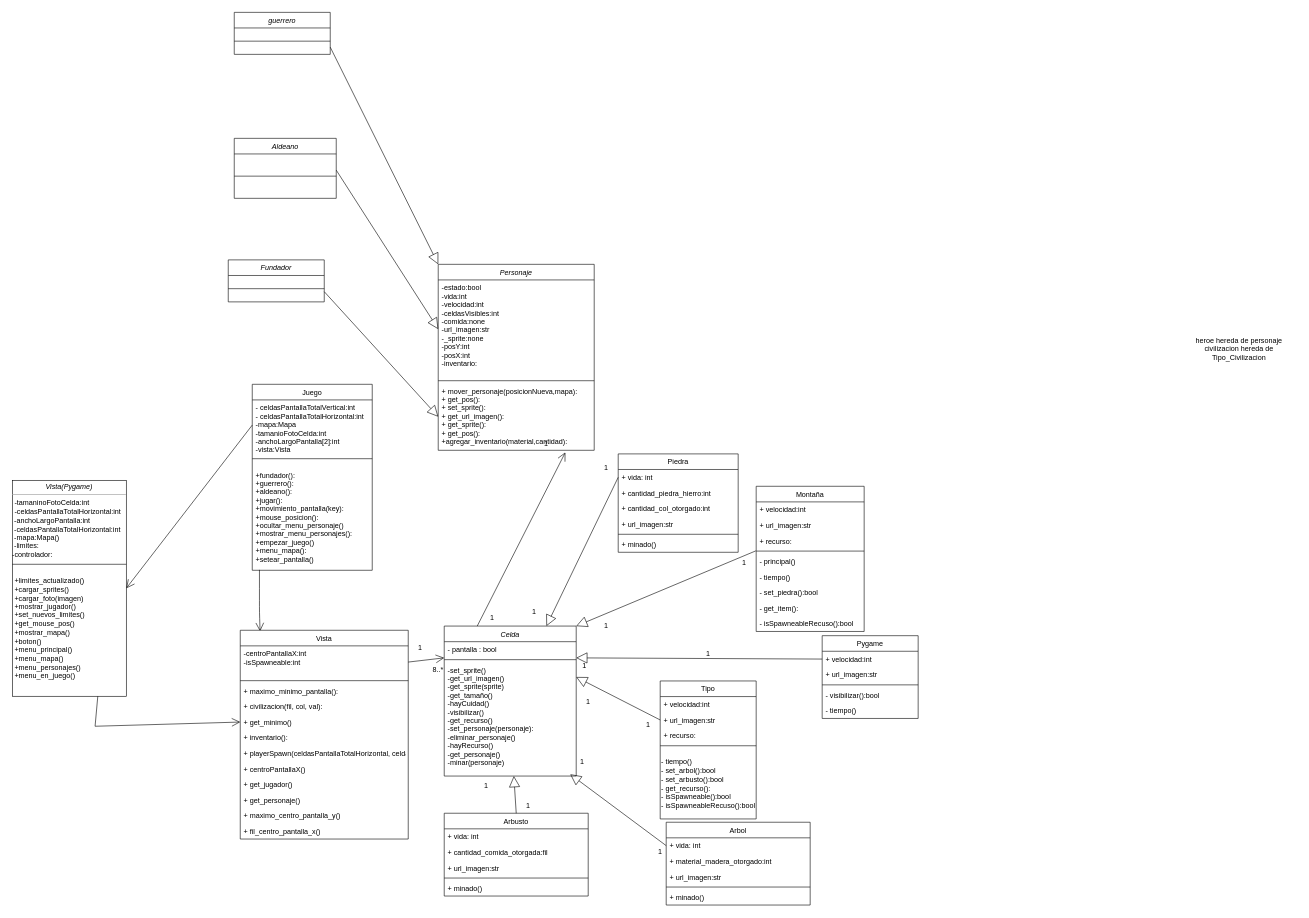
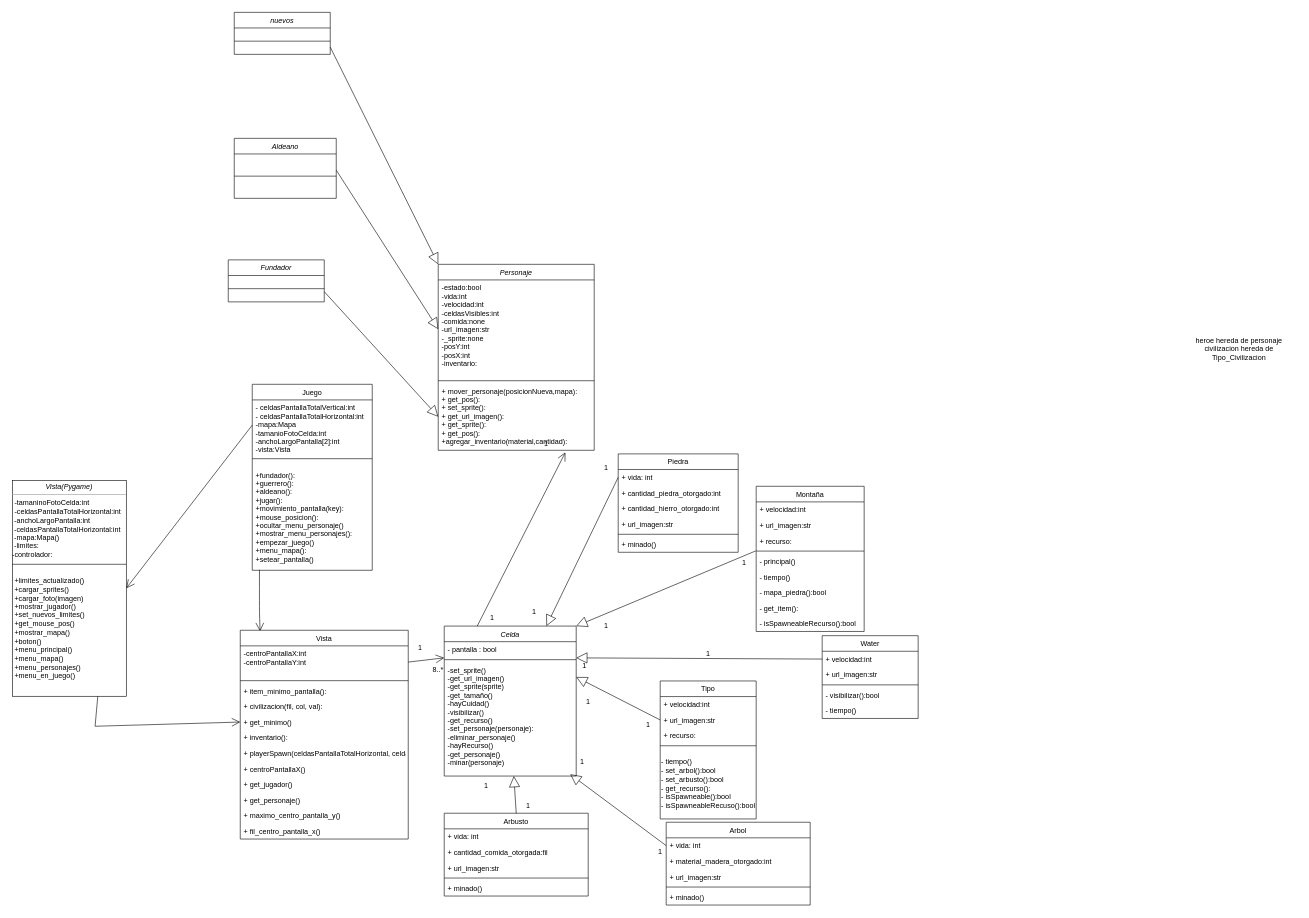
node "guerrero": label "guerrero" -> "nuevos"
node "+ cantidad_piedra_hierro:int": label "+ cantidad_piedra_hierro:int" -> "+ cantidad_piedra_otorgado:int"
node "+ cantidad_col_otorgado:int": label "+ cantidad_col_otorgado:int" -> "+ cantidad_hierro_otorgado:int"
node "- set_piedra():bool": label "- set_piedra():bool" -> "- mapa_piedra():bool"
node "- isSpawneableRecuso():bool": label "- isSpawneableRecuso():bool" -> "- isSpawneableRecurso():bool"
node "Pygame": label "Pygame" -> "Water"
node "-centroPantallaX:int -isSpawneable:int": label "-centroPantallaX:int -isSpawneable:int" -> "-centroPantallaX:int -centroPantallaY:int"
node "+ maximo_minimo_pantalla():": label "+ maximo_minimo_pantalla():" -> "+ item_minimo_pantalla():"
